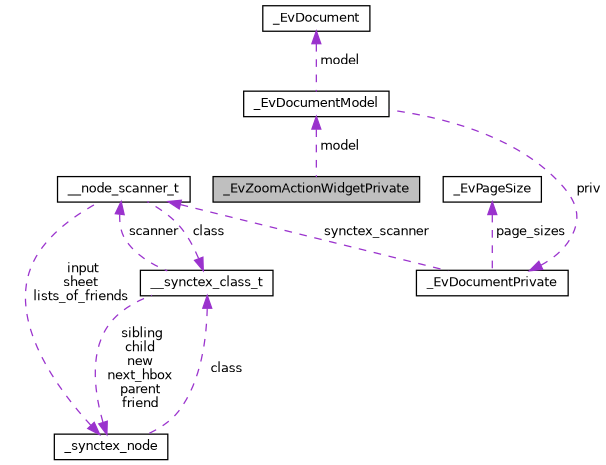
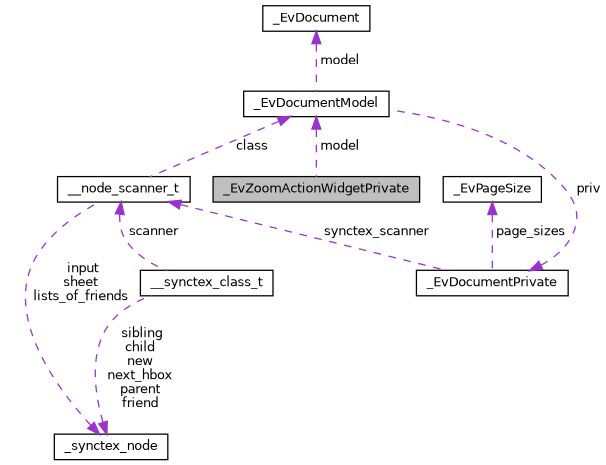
edge "__node_scanner_t" -> "__synctex_class_t": now "__node_scanner_t" -> "_EvDocumentModel"
edge "_synctex_node" -> "__synctex_class_t": removed, label "class"
